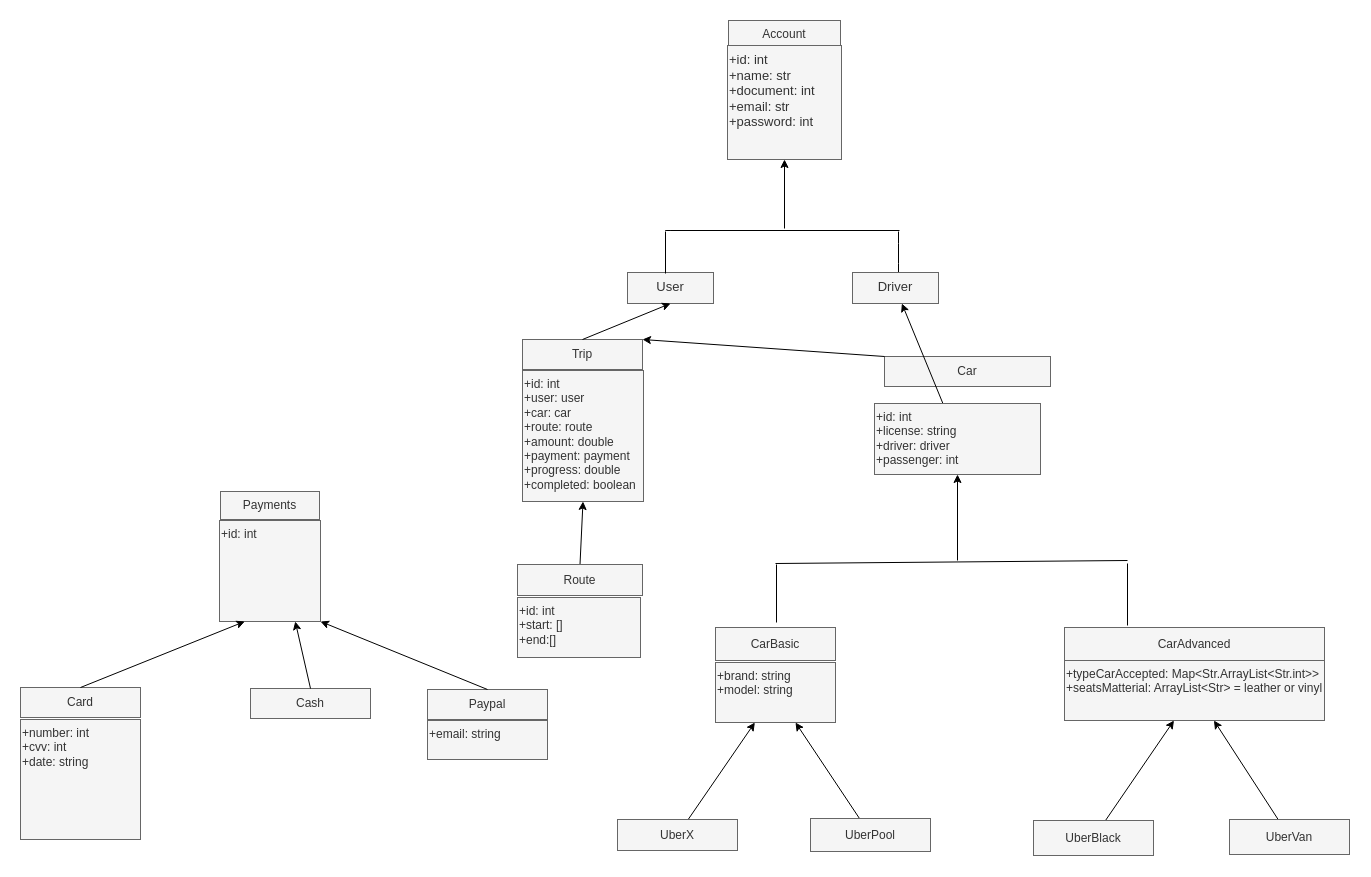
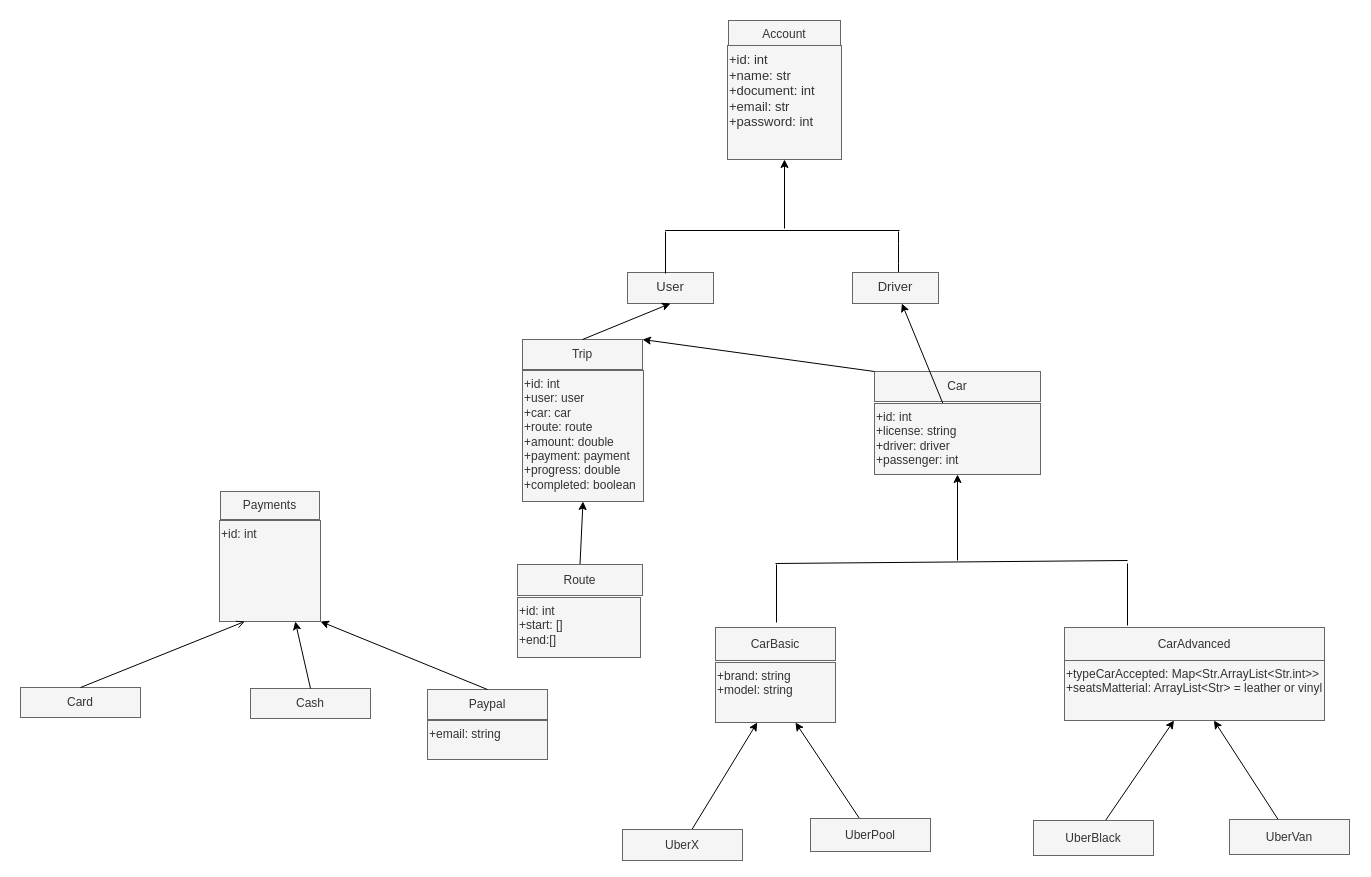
node "Car": moved (968, 372) -> (958, 387)
edge "Card" -> "+id: int": arrowhead classic -> open
node "+number: int +cvv: int +date: string": removed
node "UberX": moved (678, 835) -> (683, 845)
